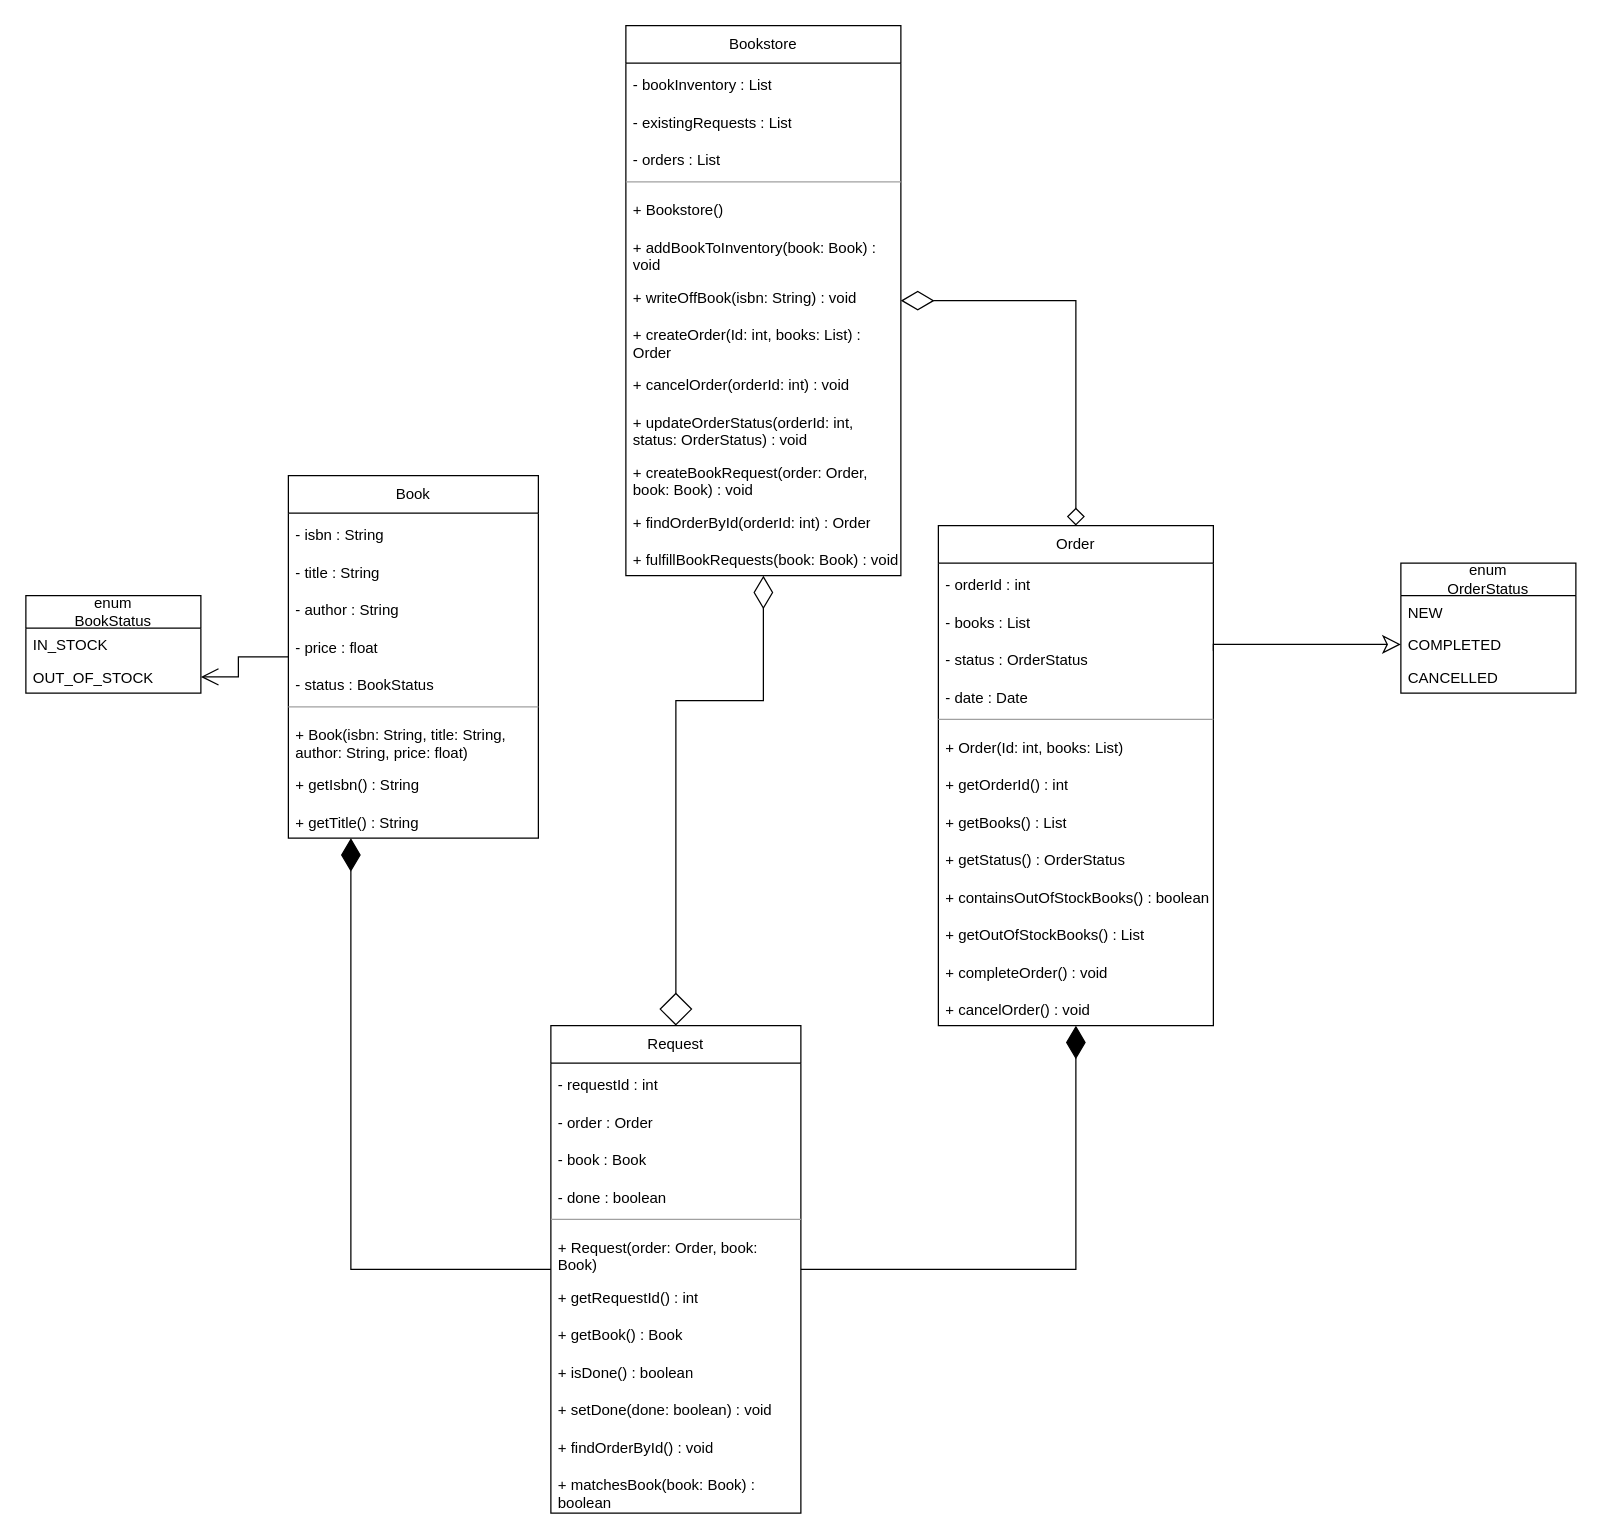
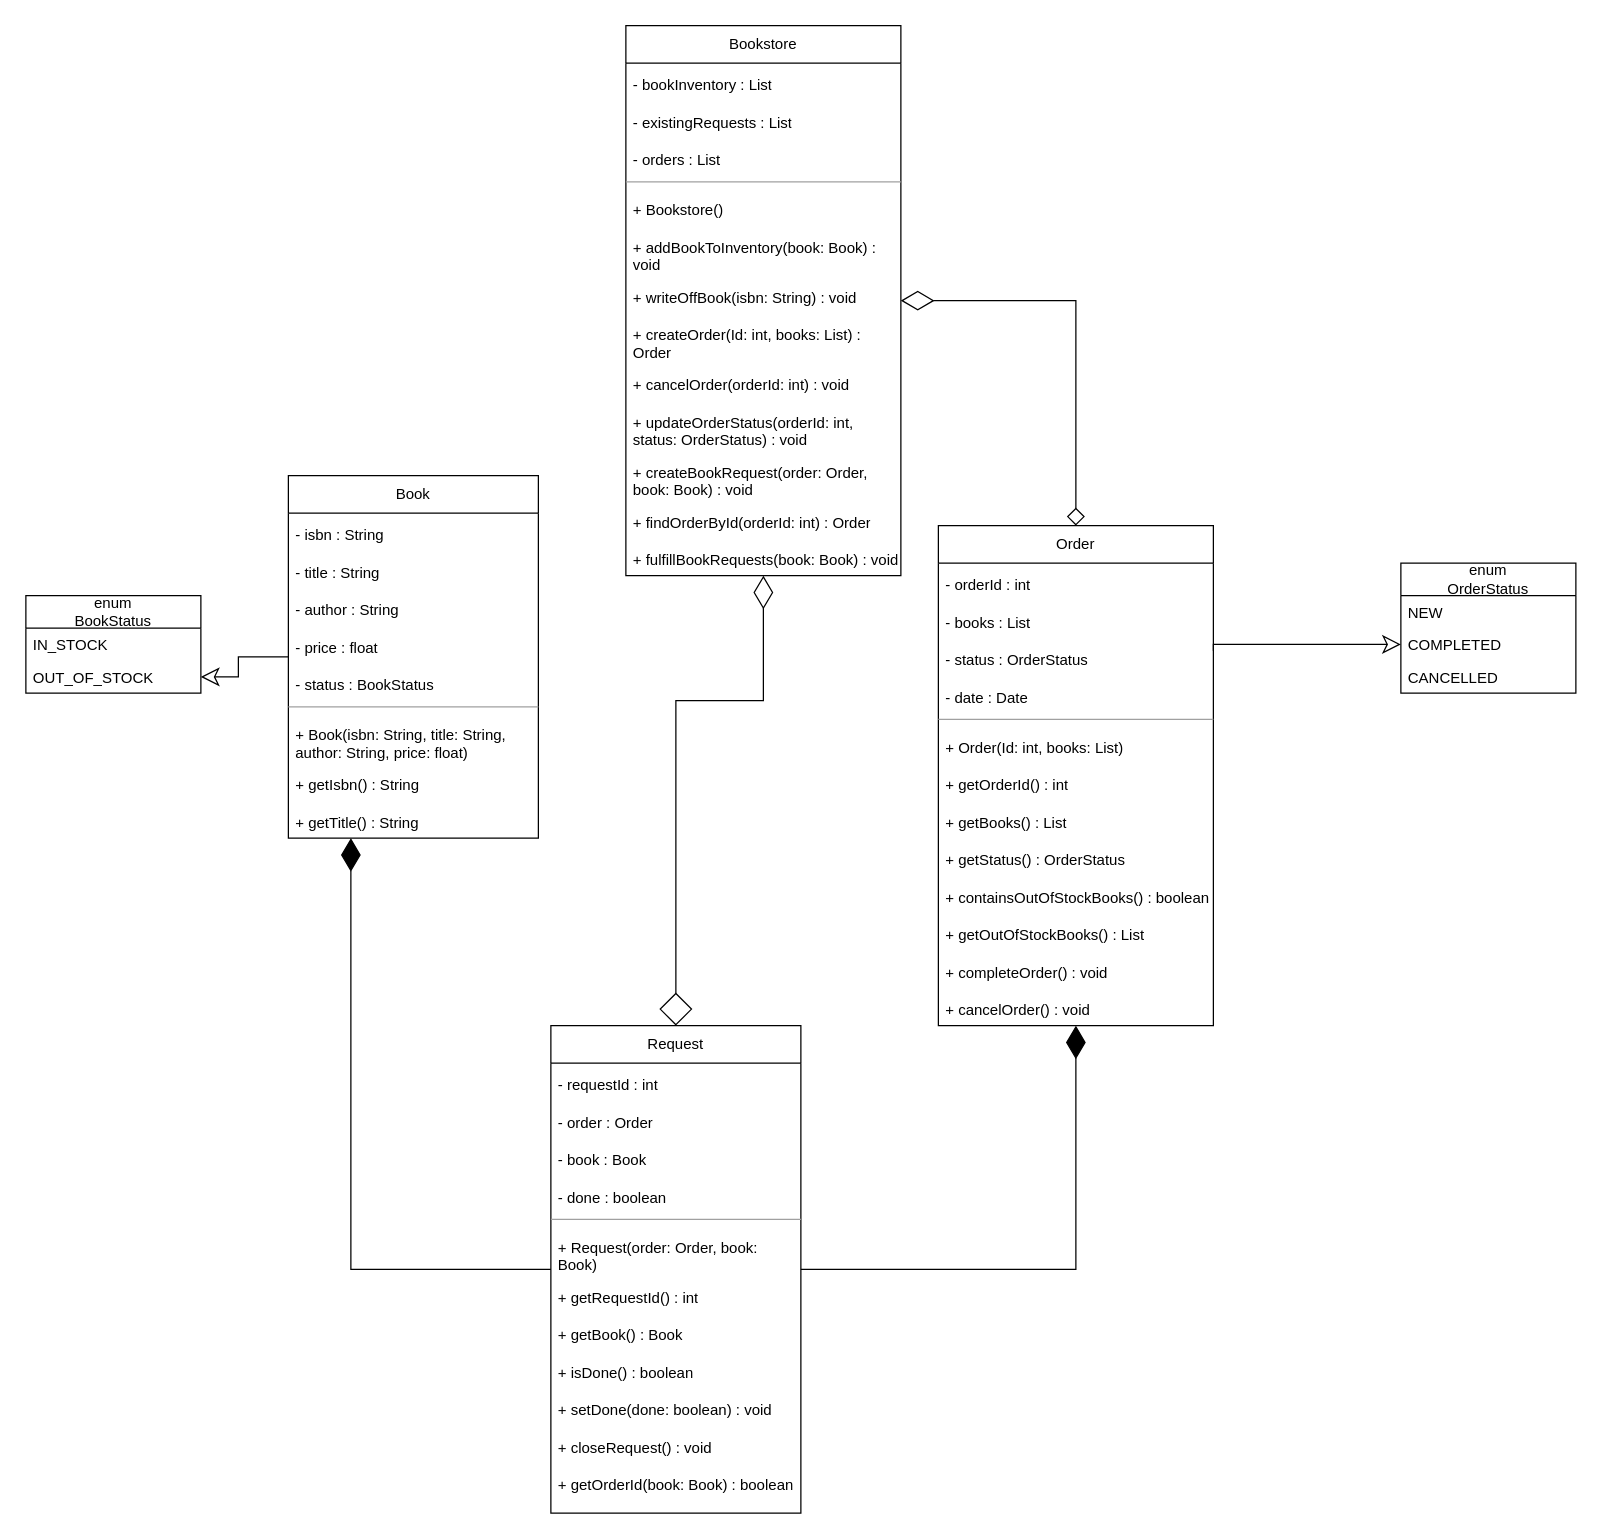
edge "Book" -> "OUT_OF_STOCK": arrowhead open -> classic
node "+ findOrderById() : void": label "+ findOrderById() : void" -> "+ closeRequest() : void"
node "+ matchesBook(book: Book) : boolean": label "+ matchesBook(book: Book) : boolean" -> "+ getOrderId(book: Book) : boolean"
